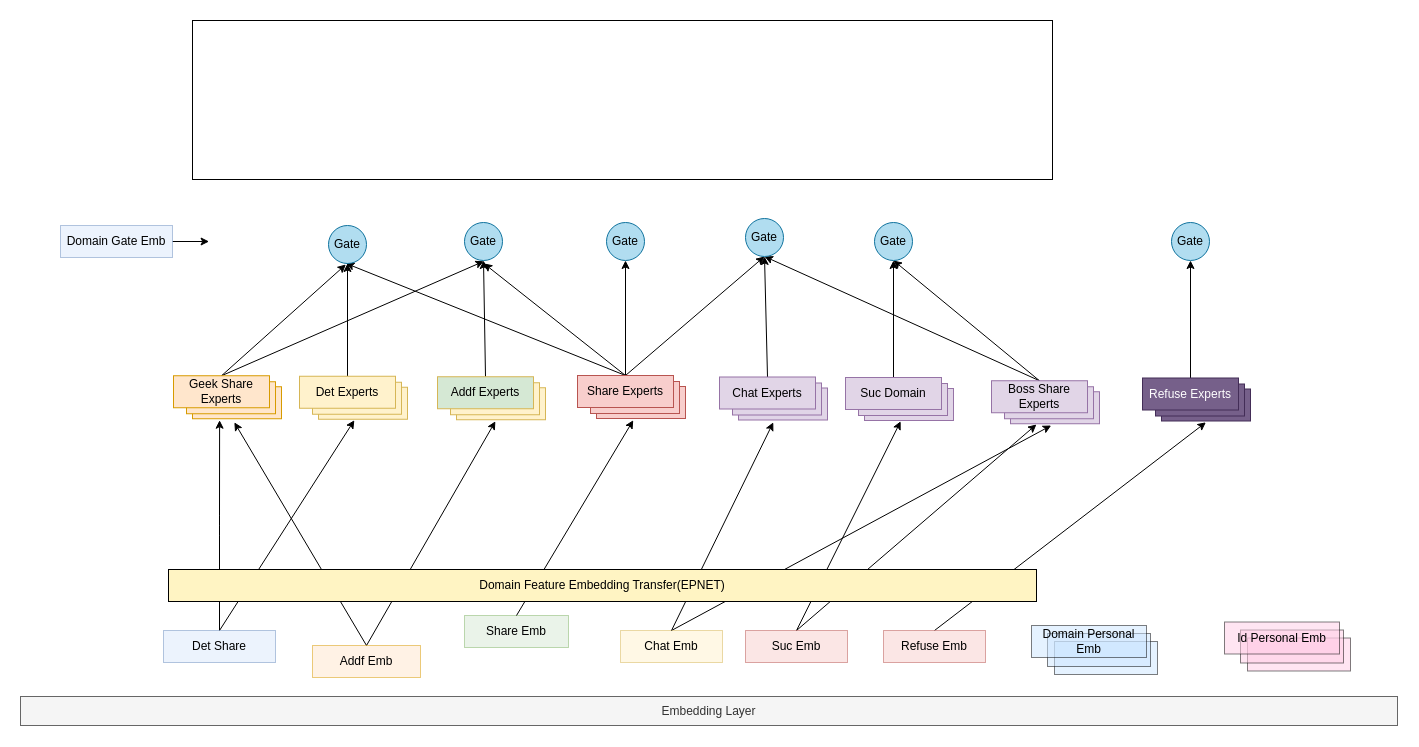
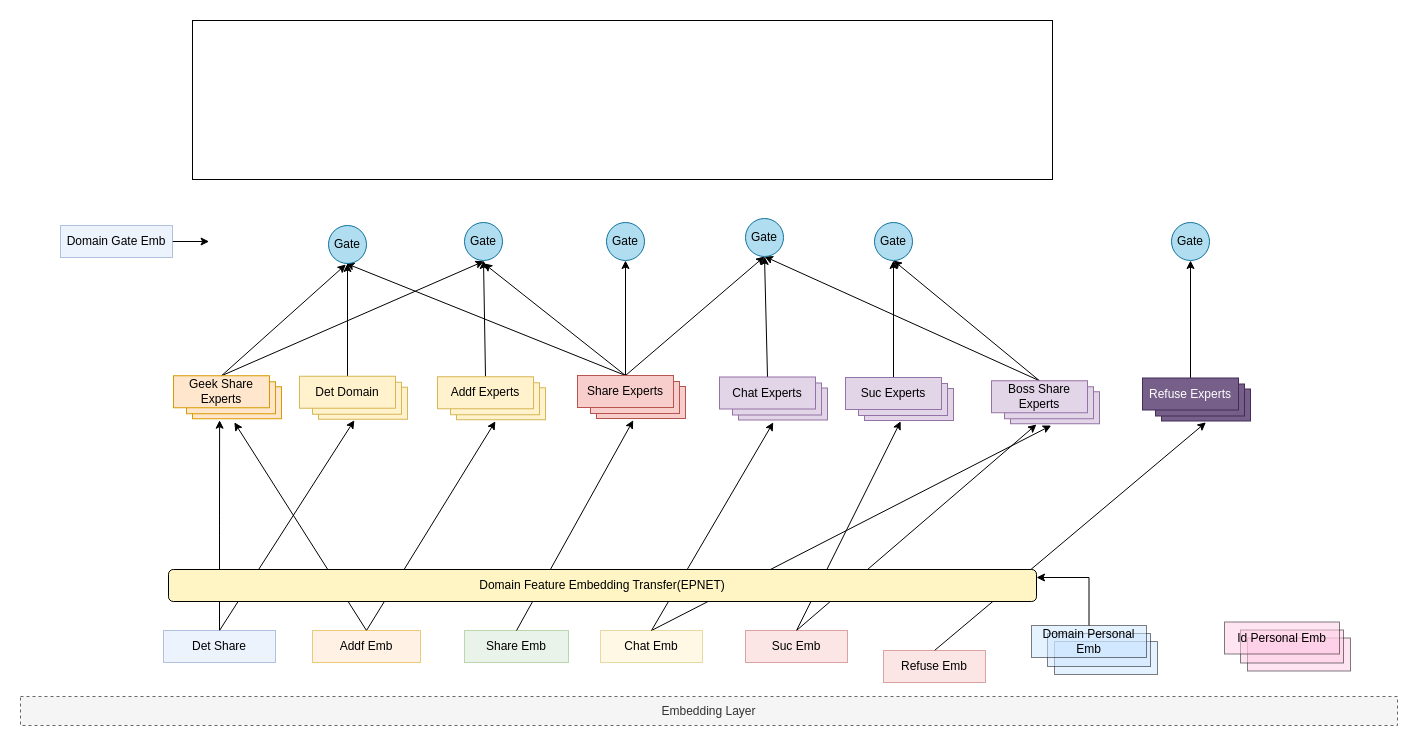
node "Det Experts": label "Det Experts" -> "Det Domain"
node "Addf Experts": fillcolor #d5e8d4 -> #fff2cc
node "Suc Domain": label "Suc Domain" -> "Suc Experts"
edge "Domain Personal Emb" -> "Domain Feature Embedding Transfer(EPNET)": added
node "Domain Feature Embedding Transfer(EPNET)": shape rectangle -> rounded rectangle
node "Share Emb": moved (517, 632) -> (517, 647)
node "Chat Emb": moved (672, 647) -> (652, 647)
node "Refuse Emb": moved (935, 647) -> (935, 667)
node "Addf Emb": moved (367, 662) -> (367, 647)
node "Embedding Layer": style solid -> dashed
